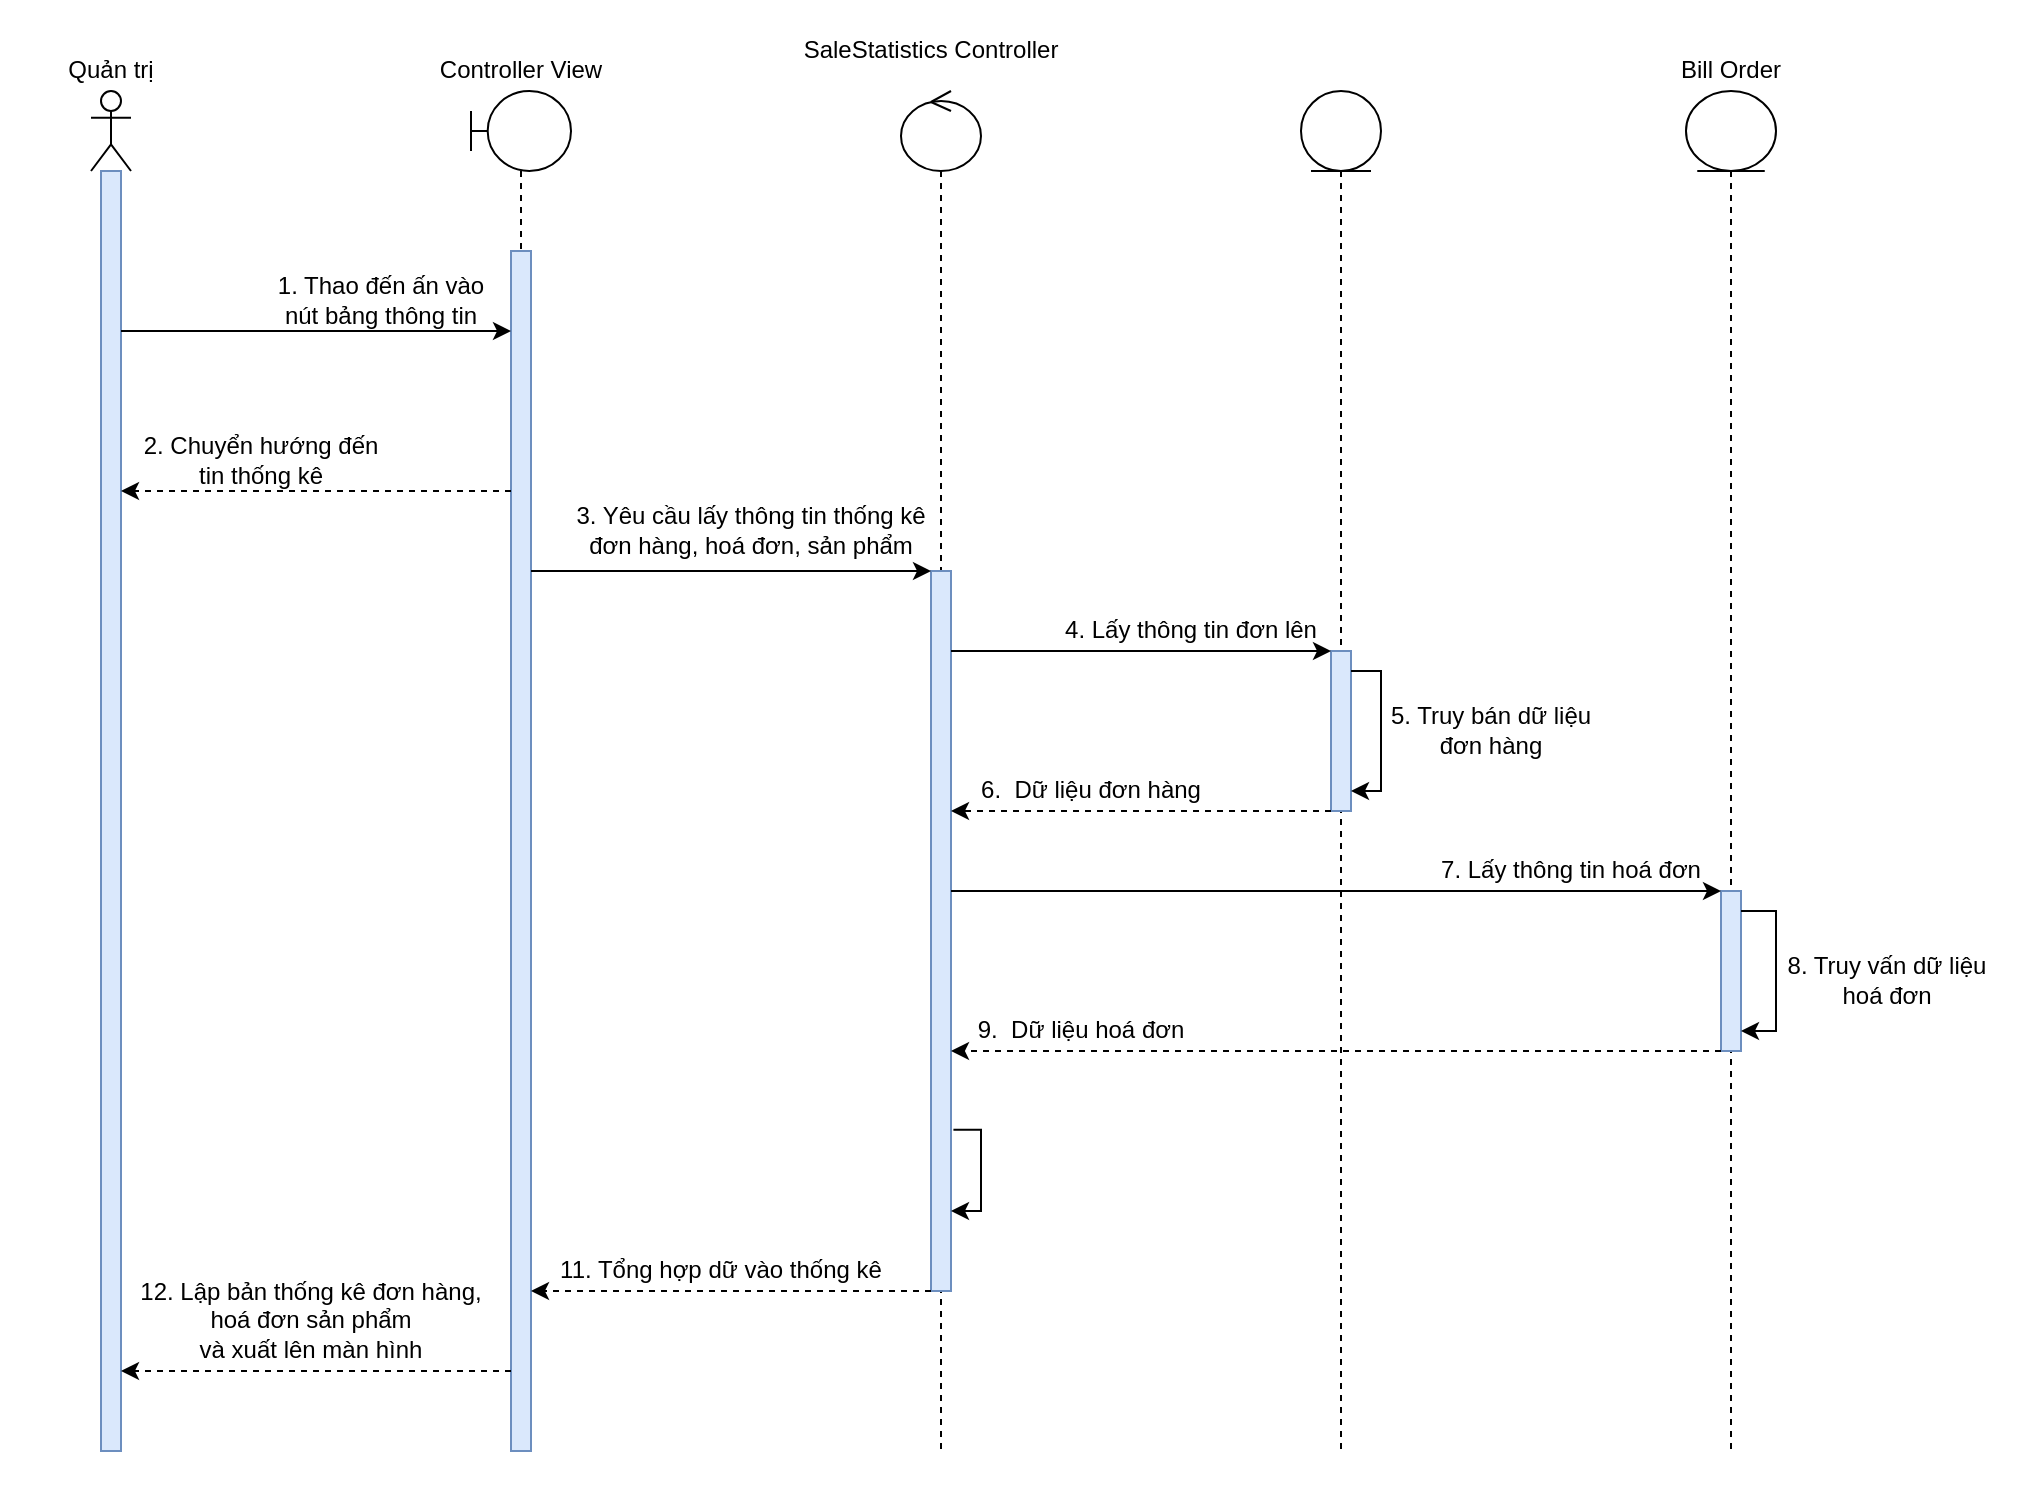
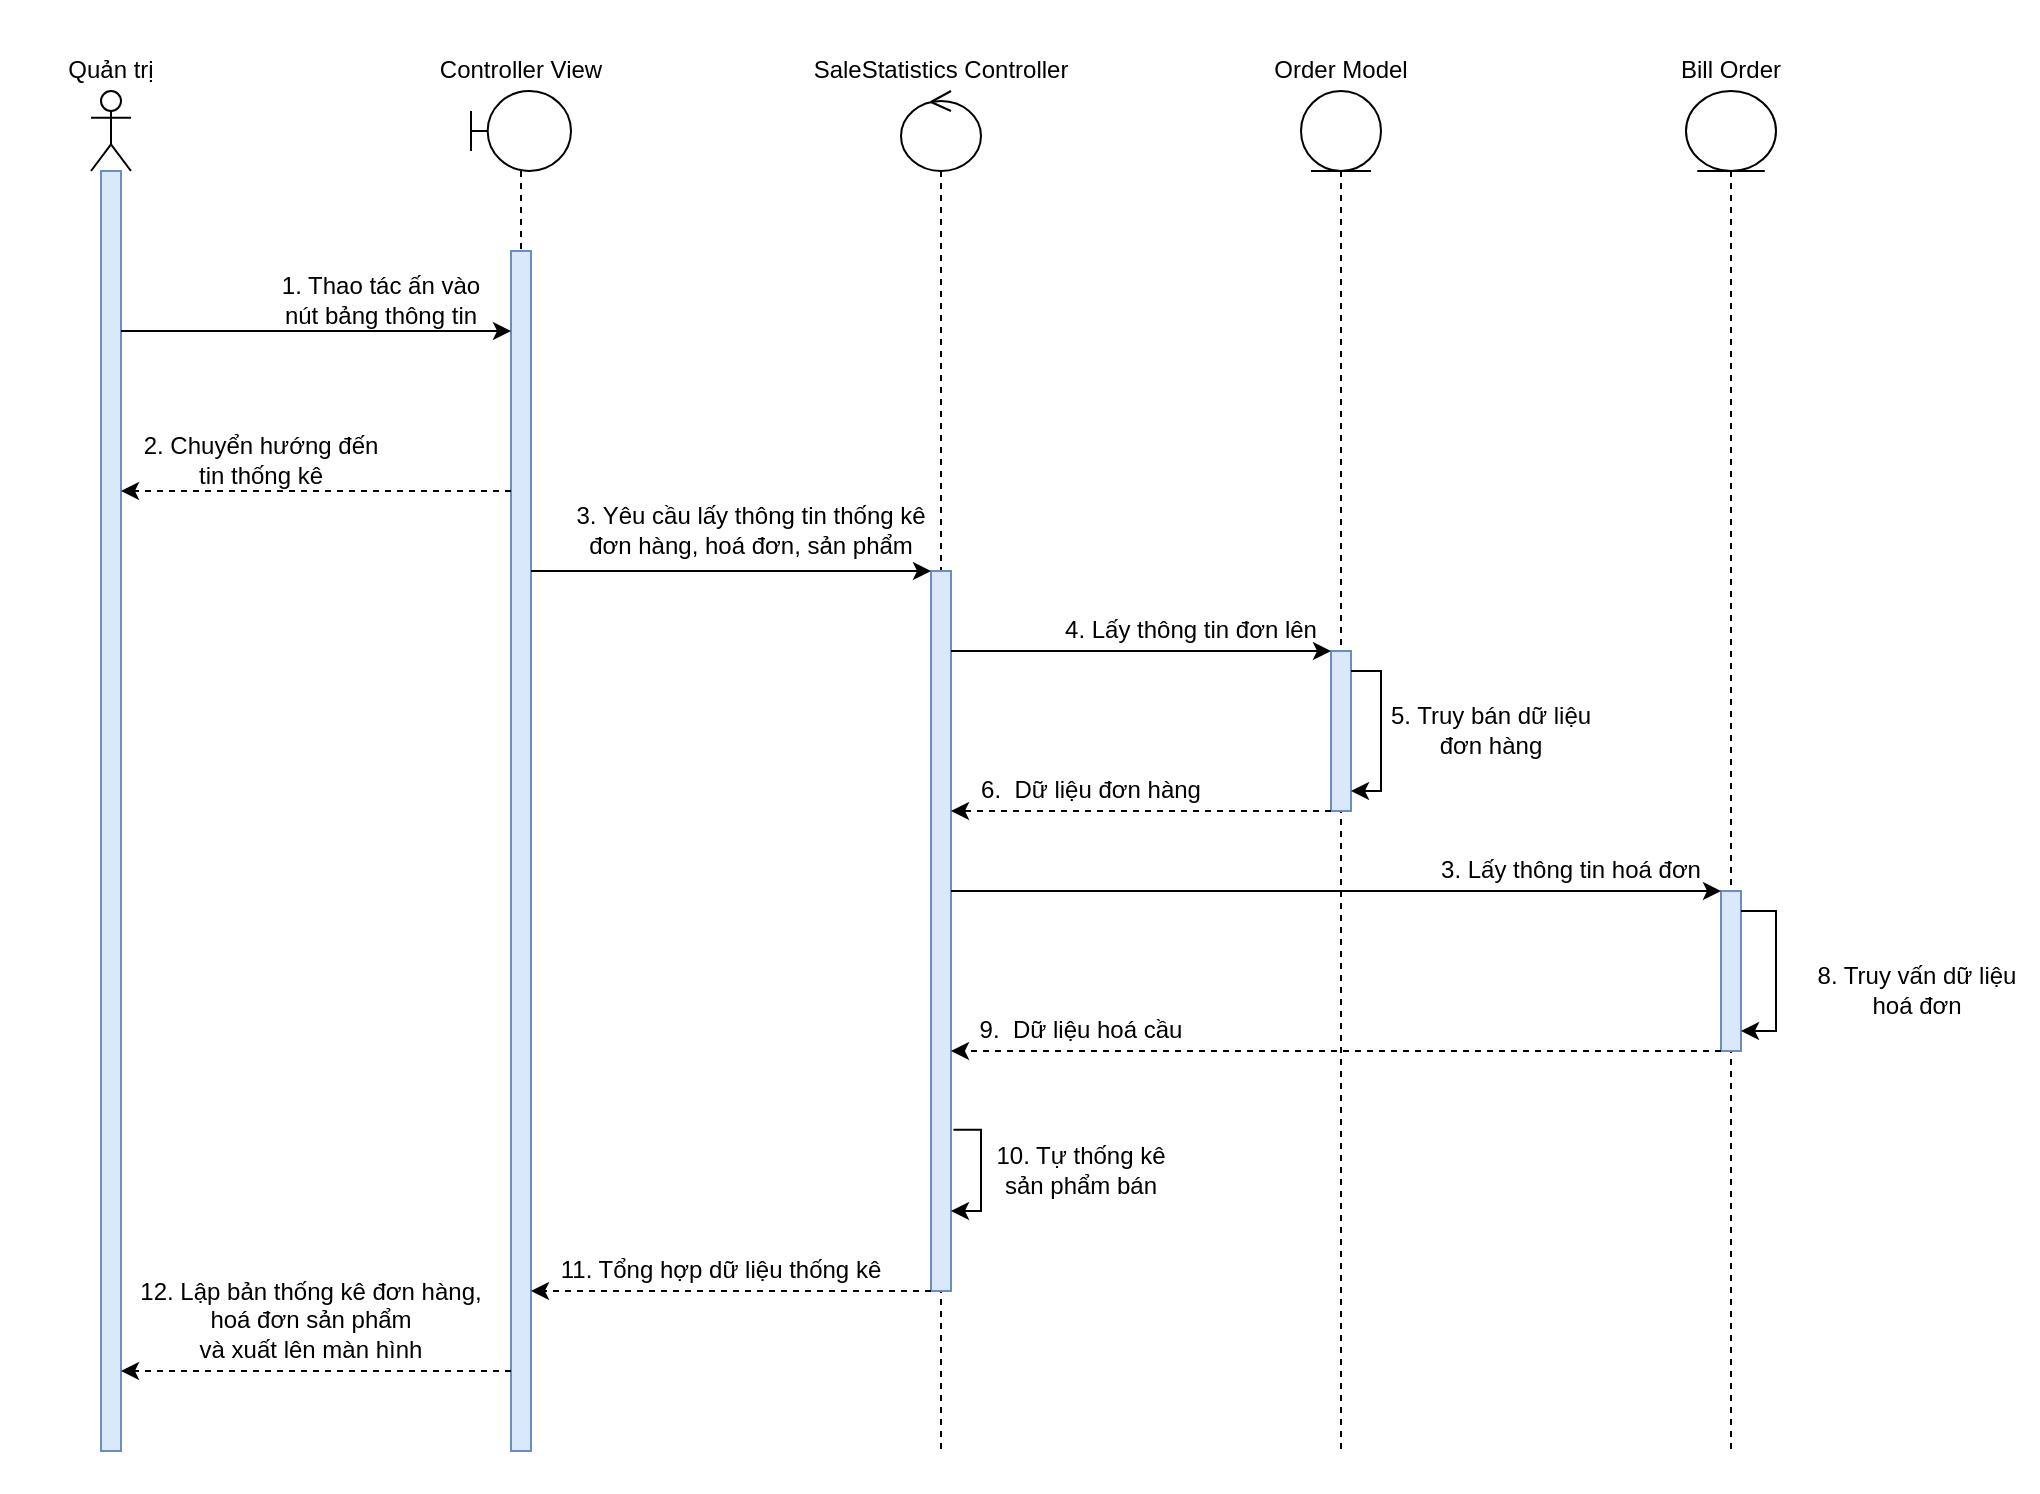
node "SaleStatistics Controller": moved (931, 51) -> (941, 71)
node "Order Model": added
node "1. Thao đến ấn vào nút bảng thông tin": label "1. Thao đến ấn vào nút bảng thông tin" -> "1. Thao tác ấn vào nút bảng thông tin"
node "7. Lấy thông tin hoá đơn": label "7. Lấy thông tin hoá đơn" -> "3. Lấy thông tin hoá đơn"
node "8. Truy vấn dữ liệu hoá đơn": moved (1886, 981) -> (1916, 991)
node "9. Dữ liệu hoá đơn": label "9. Dữ liệu hoá đơn" -> "9. Dữ liệu hoá cầu"
node "10. Tự thống kê sản phẩm bán": added
node "11. Tổng hợp dữ vào thống kê": label "11. Tổng hợp dữ vào thống kê" -> "11. Tổng hợp dữ liệu thống kê"
